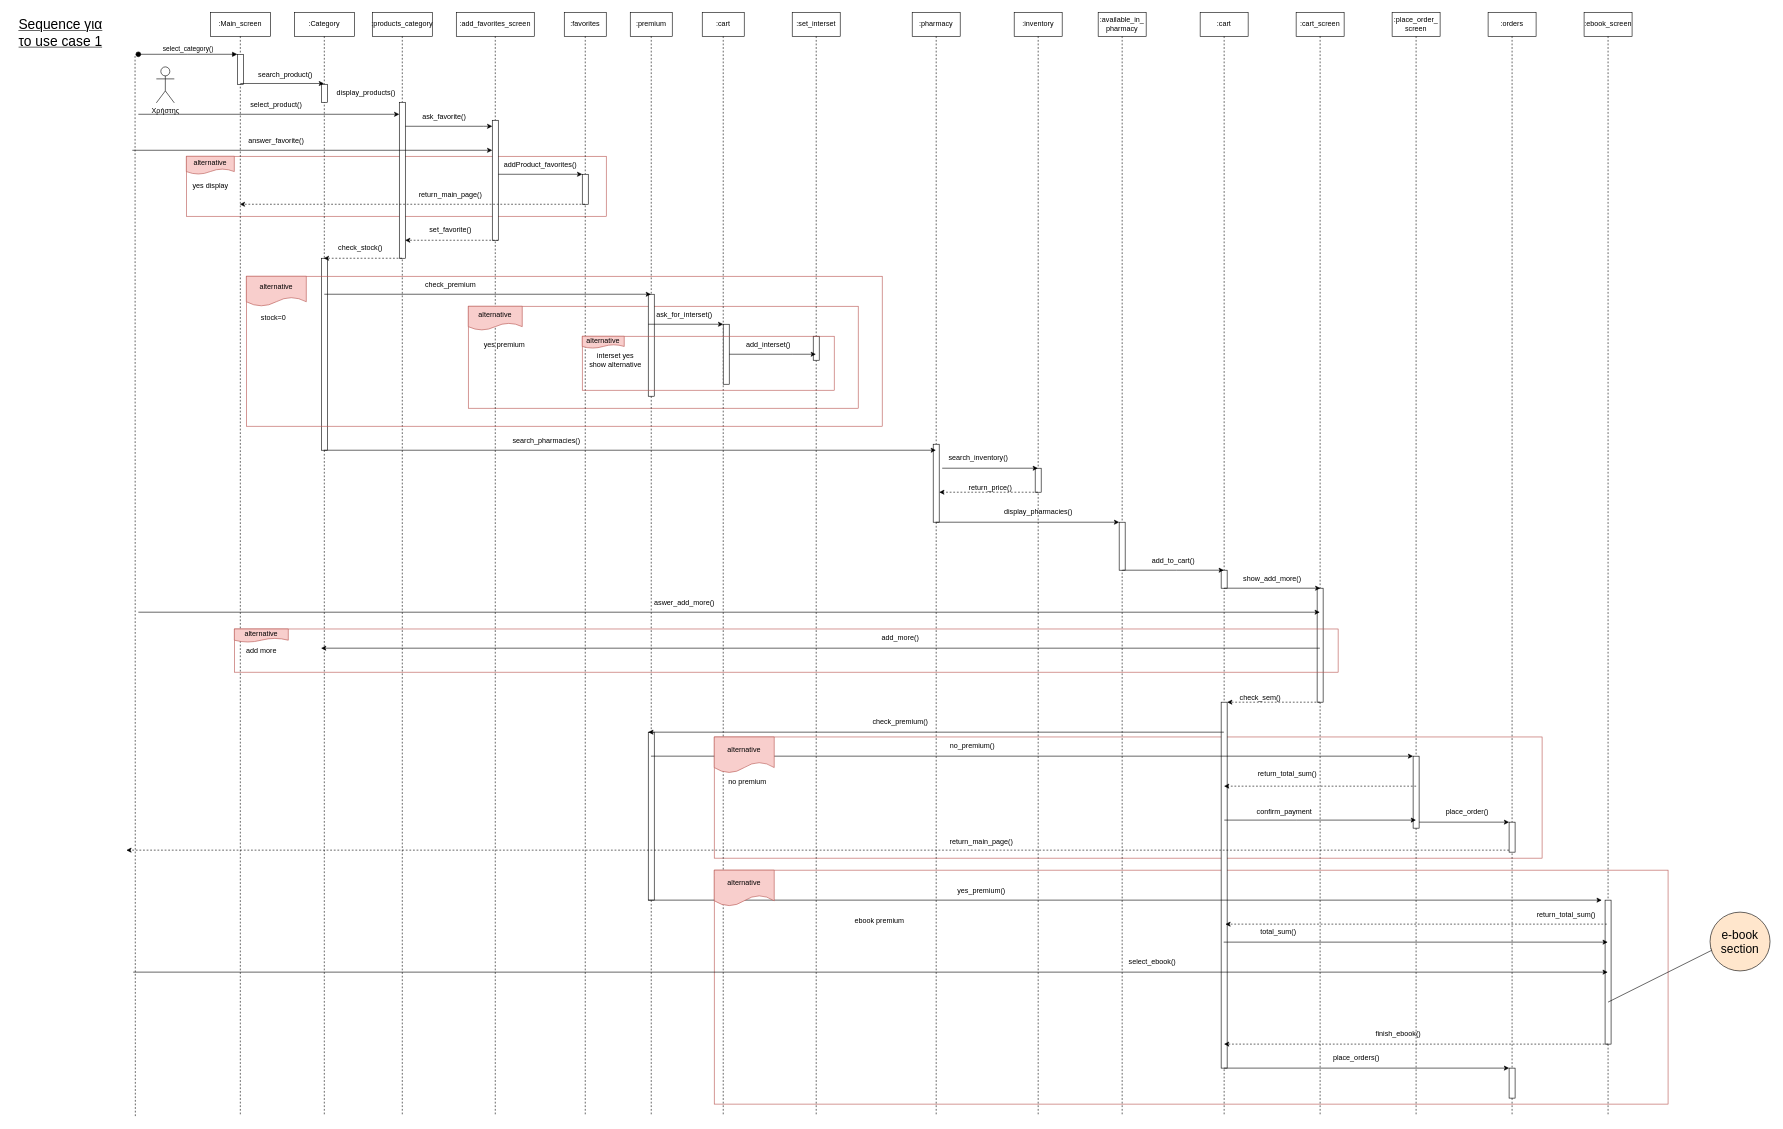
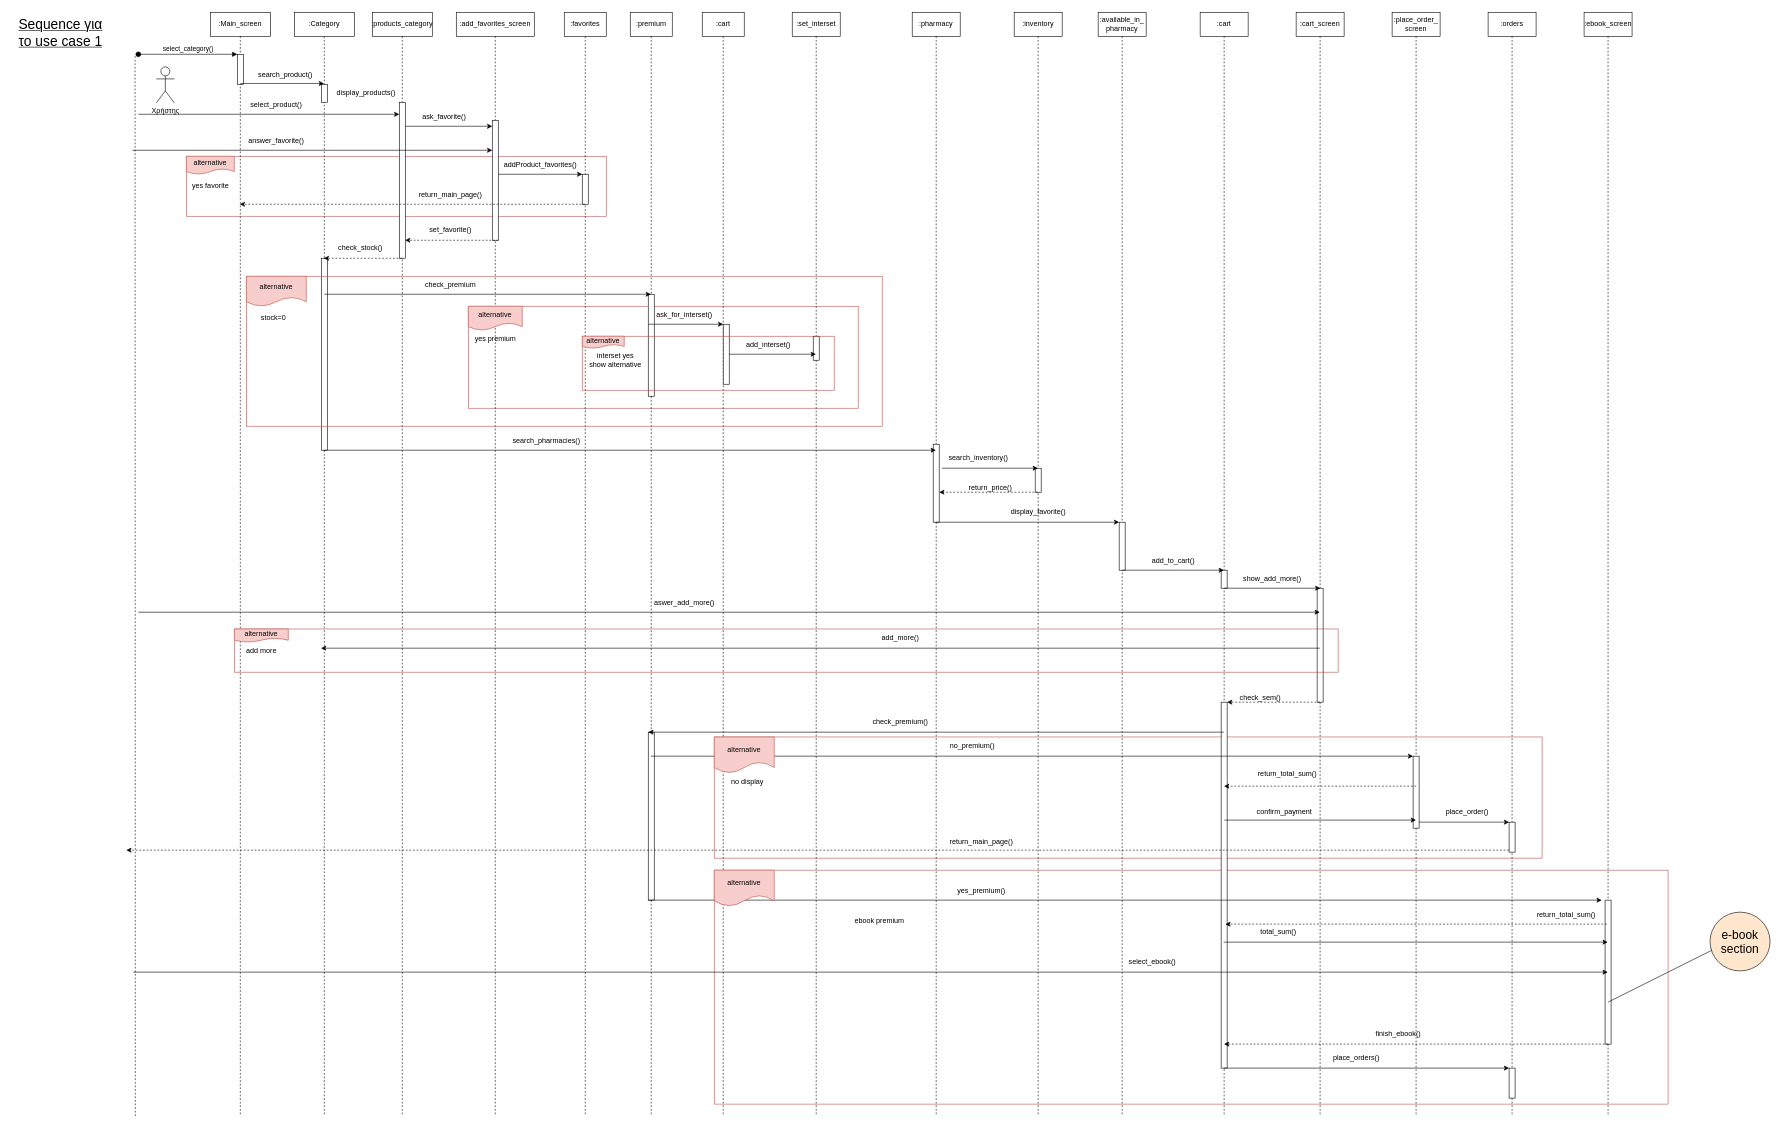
node "yes display": label "yes display" -> "yes favorite"
node "yes premium": moved (504, 345) -> (495, 339)
node "display_pharmacies()": label "display_pharmacies()" -> "display_favorite()"
node "no premium": label "no premium" -> "no display"
